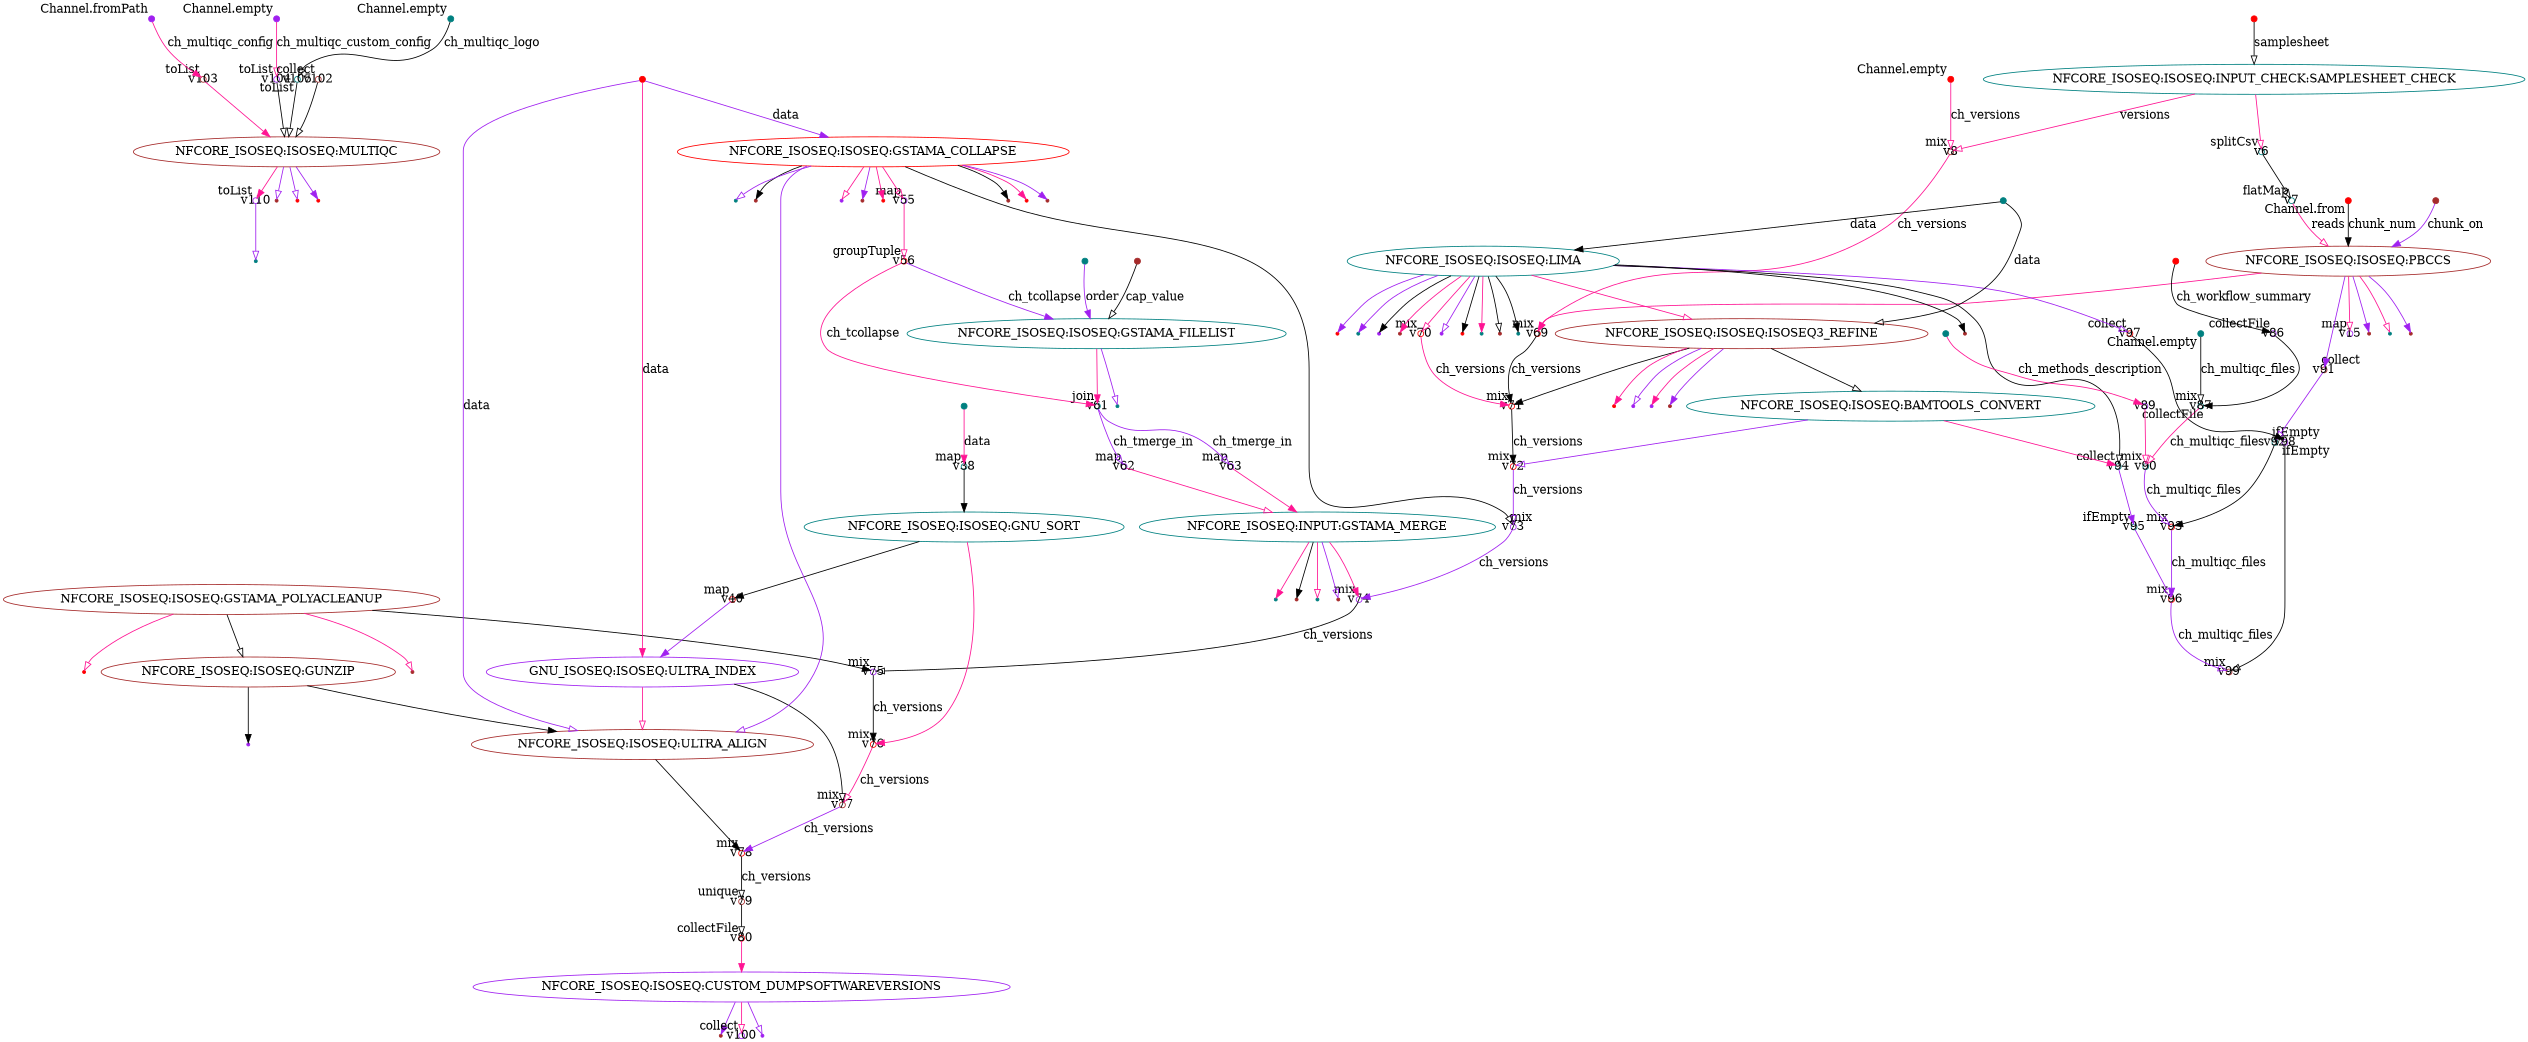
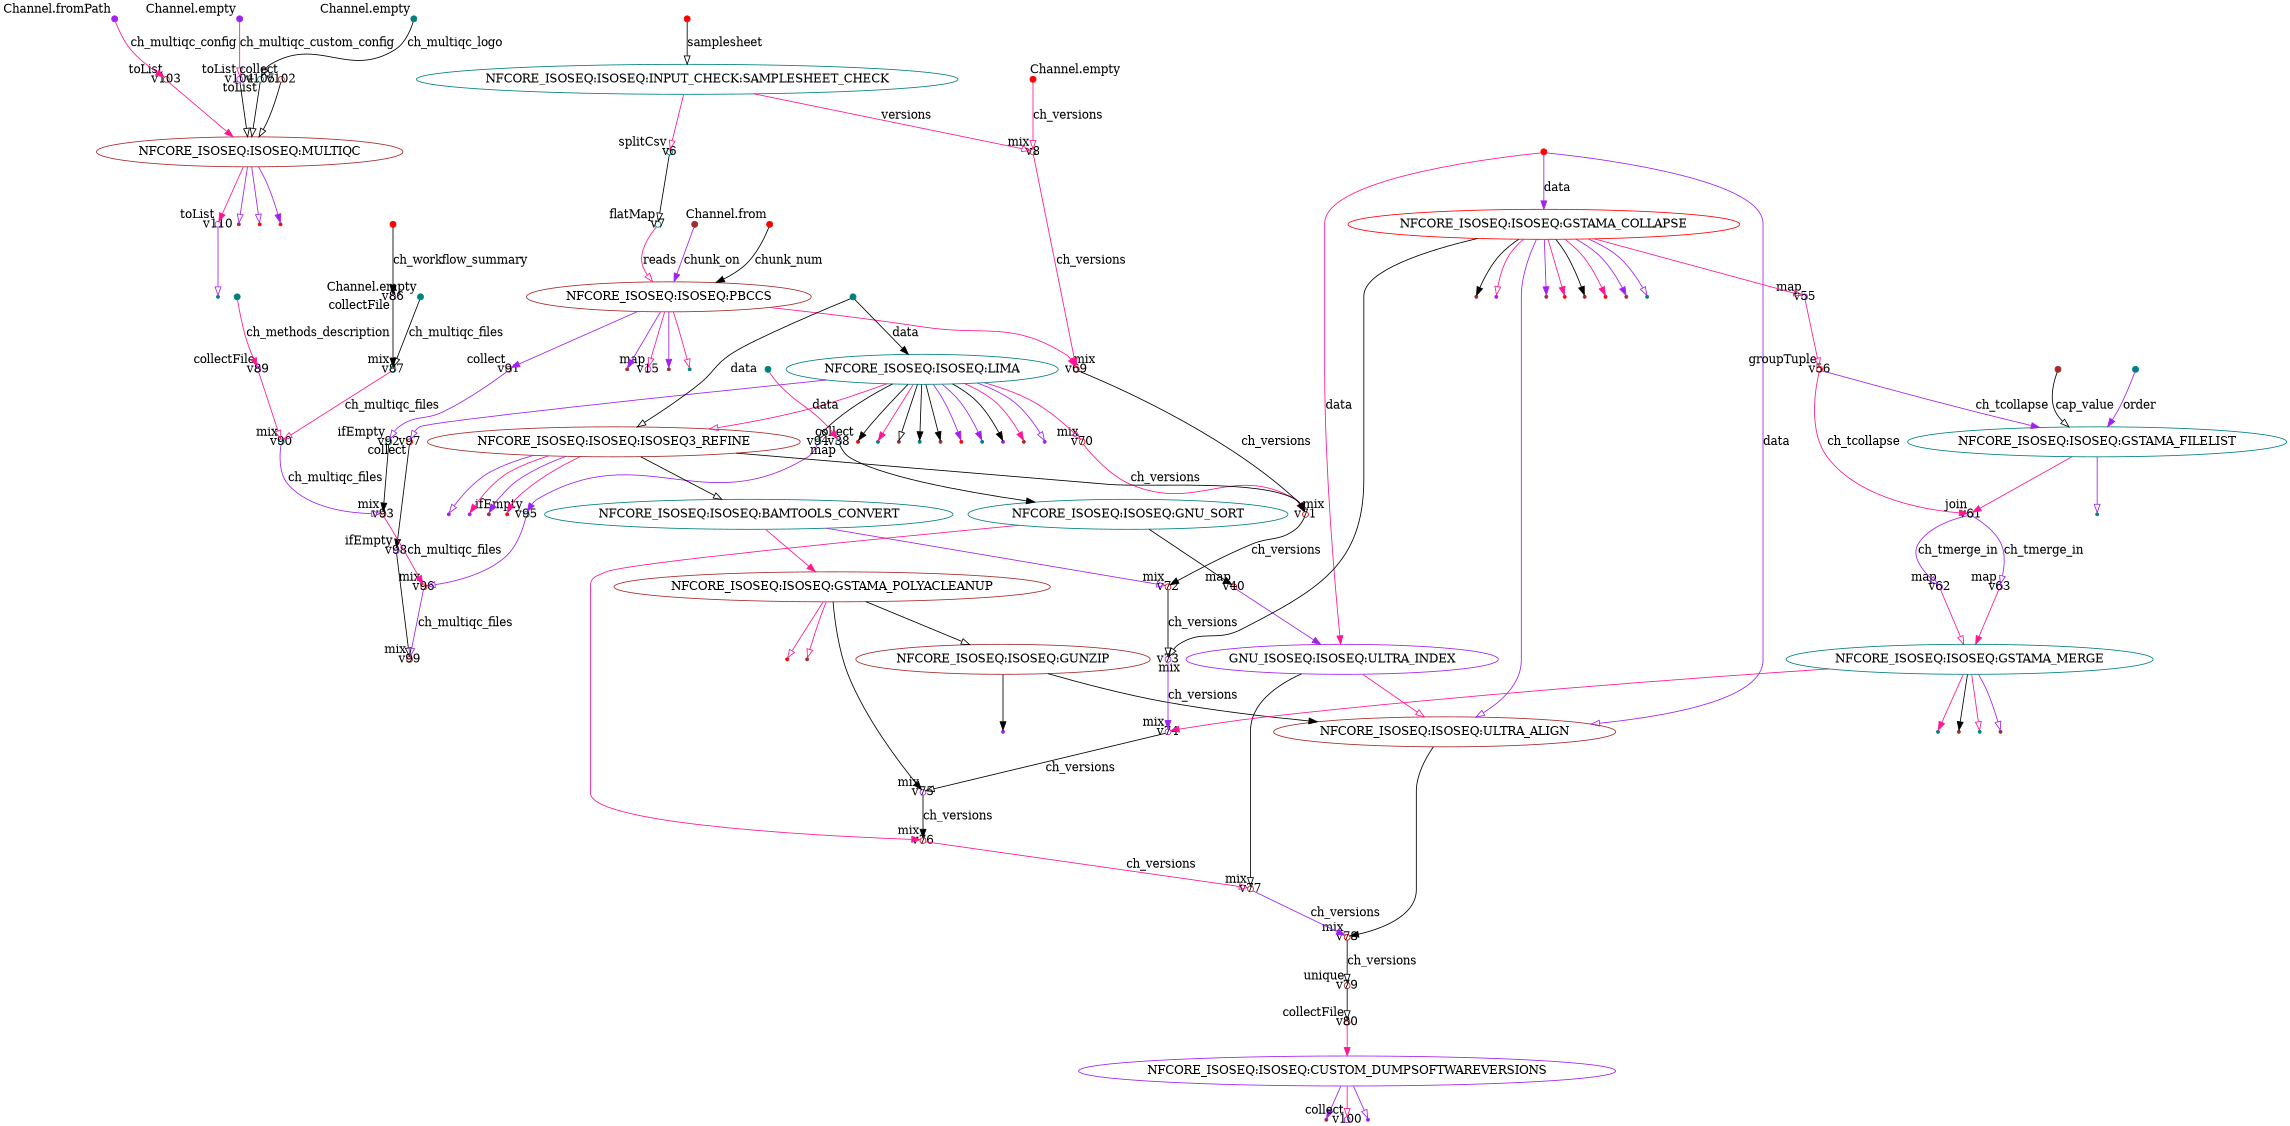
edge "NFCORE_ISOSEQ:ISOSEQ:BAMTOOLS_CONVERT" -> "v94 collect": now "NFCORE_ISOSEQ:ISOSEQ:BAMTOOLS_CONVERT" -> "NFCORE_ISOSEQ:ISOSEQ:GSTAMA_POLYACLEANUP"
edge "v72 mix" -> "v73 mix": color purple -> black
node "NFCORE_ISOSEQ:INPUT:GSTAMA_MERGE": label "NFCORE_ISOSEQ:INPUT:GSTAMA_MERGE" -> "NFCORE_ISOSEQ:ISOSEQ:GSTAMA_MERGE"
edge "v93 mix" -> "v96 mix": color purple -> deeppink
